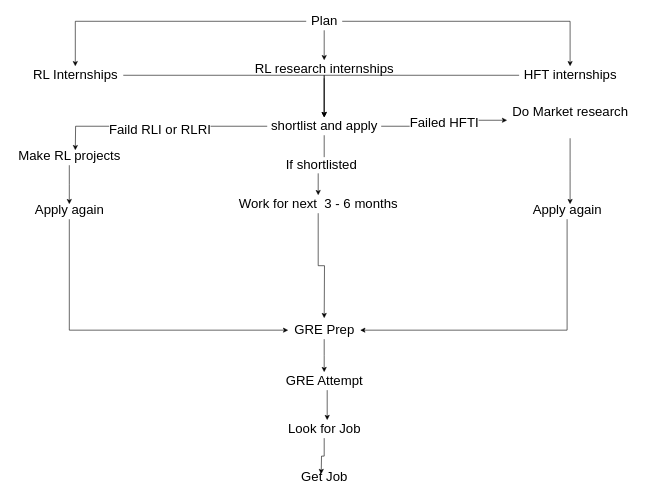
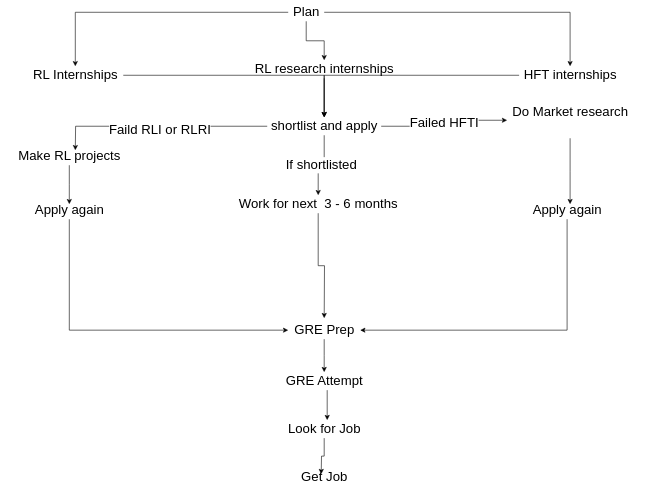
node "Plan": moved (324, 21) -> (306, 12)
